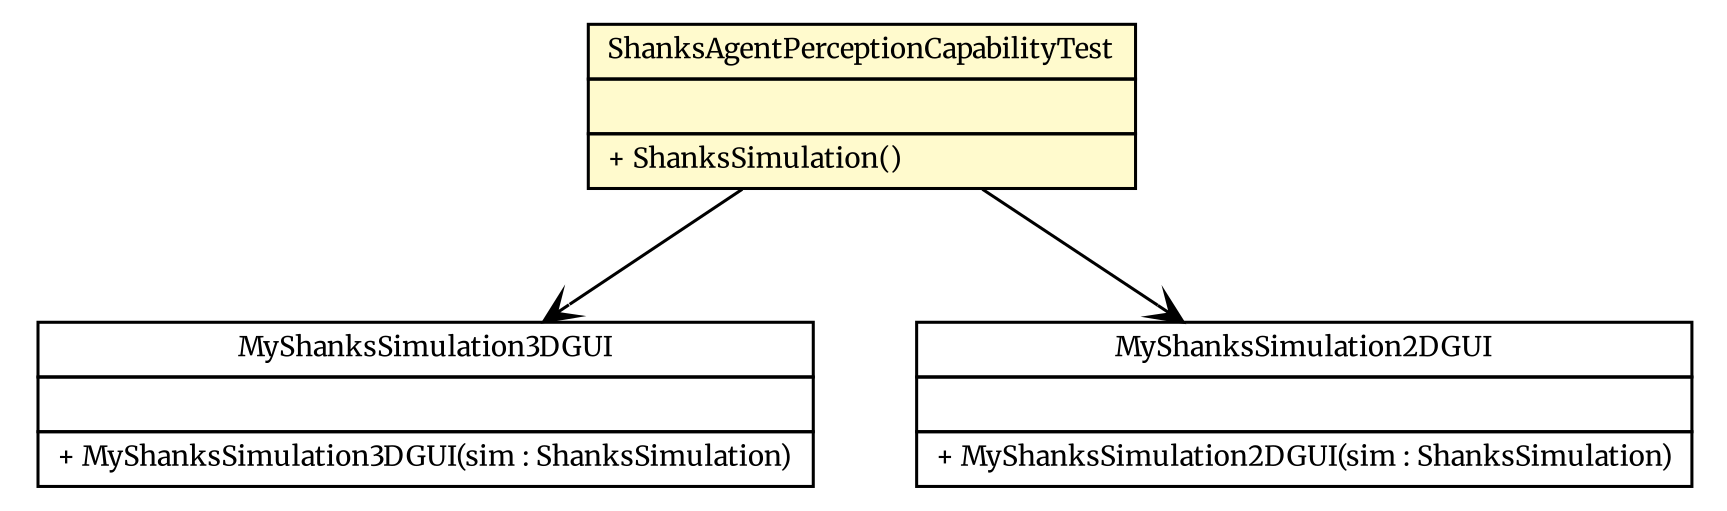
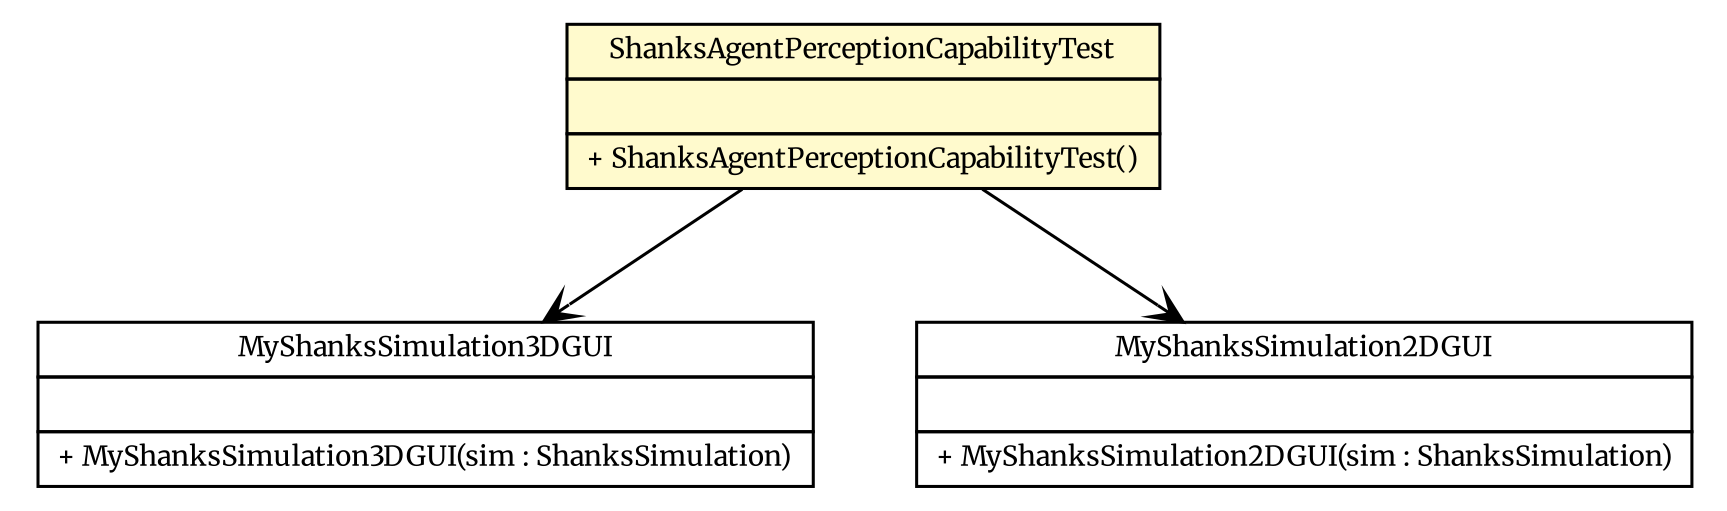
node "ShanksAgentPerceptionCapabilityTest": text "+ ShanksSimulation()" -> "+ ShanksAgentPerceptionCapabilityTest()"
